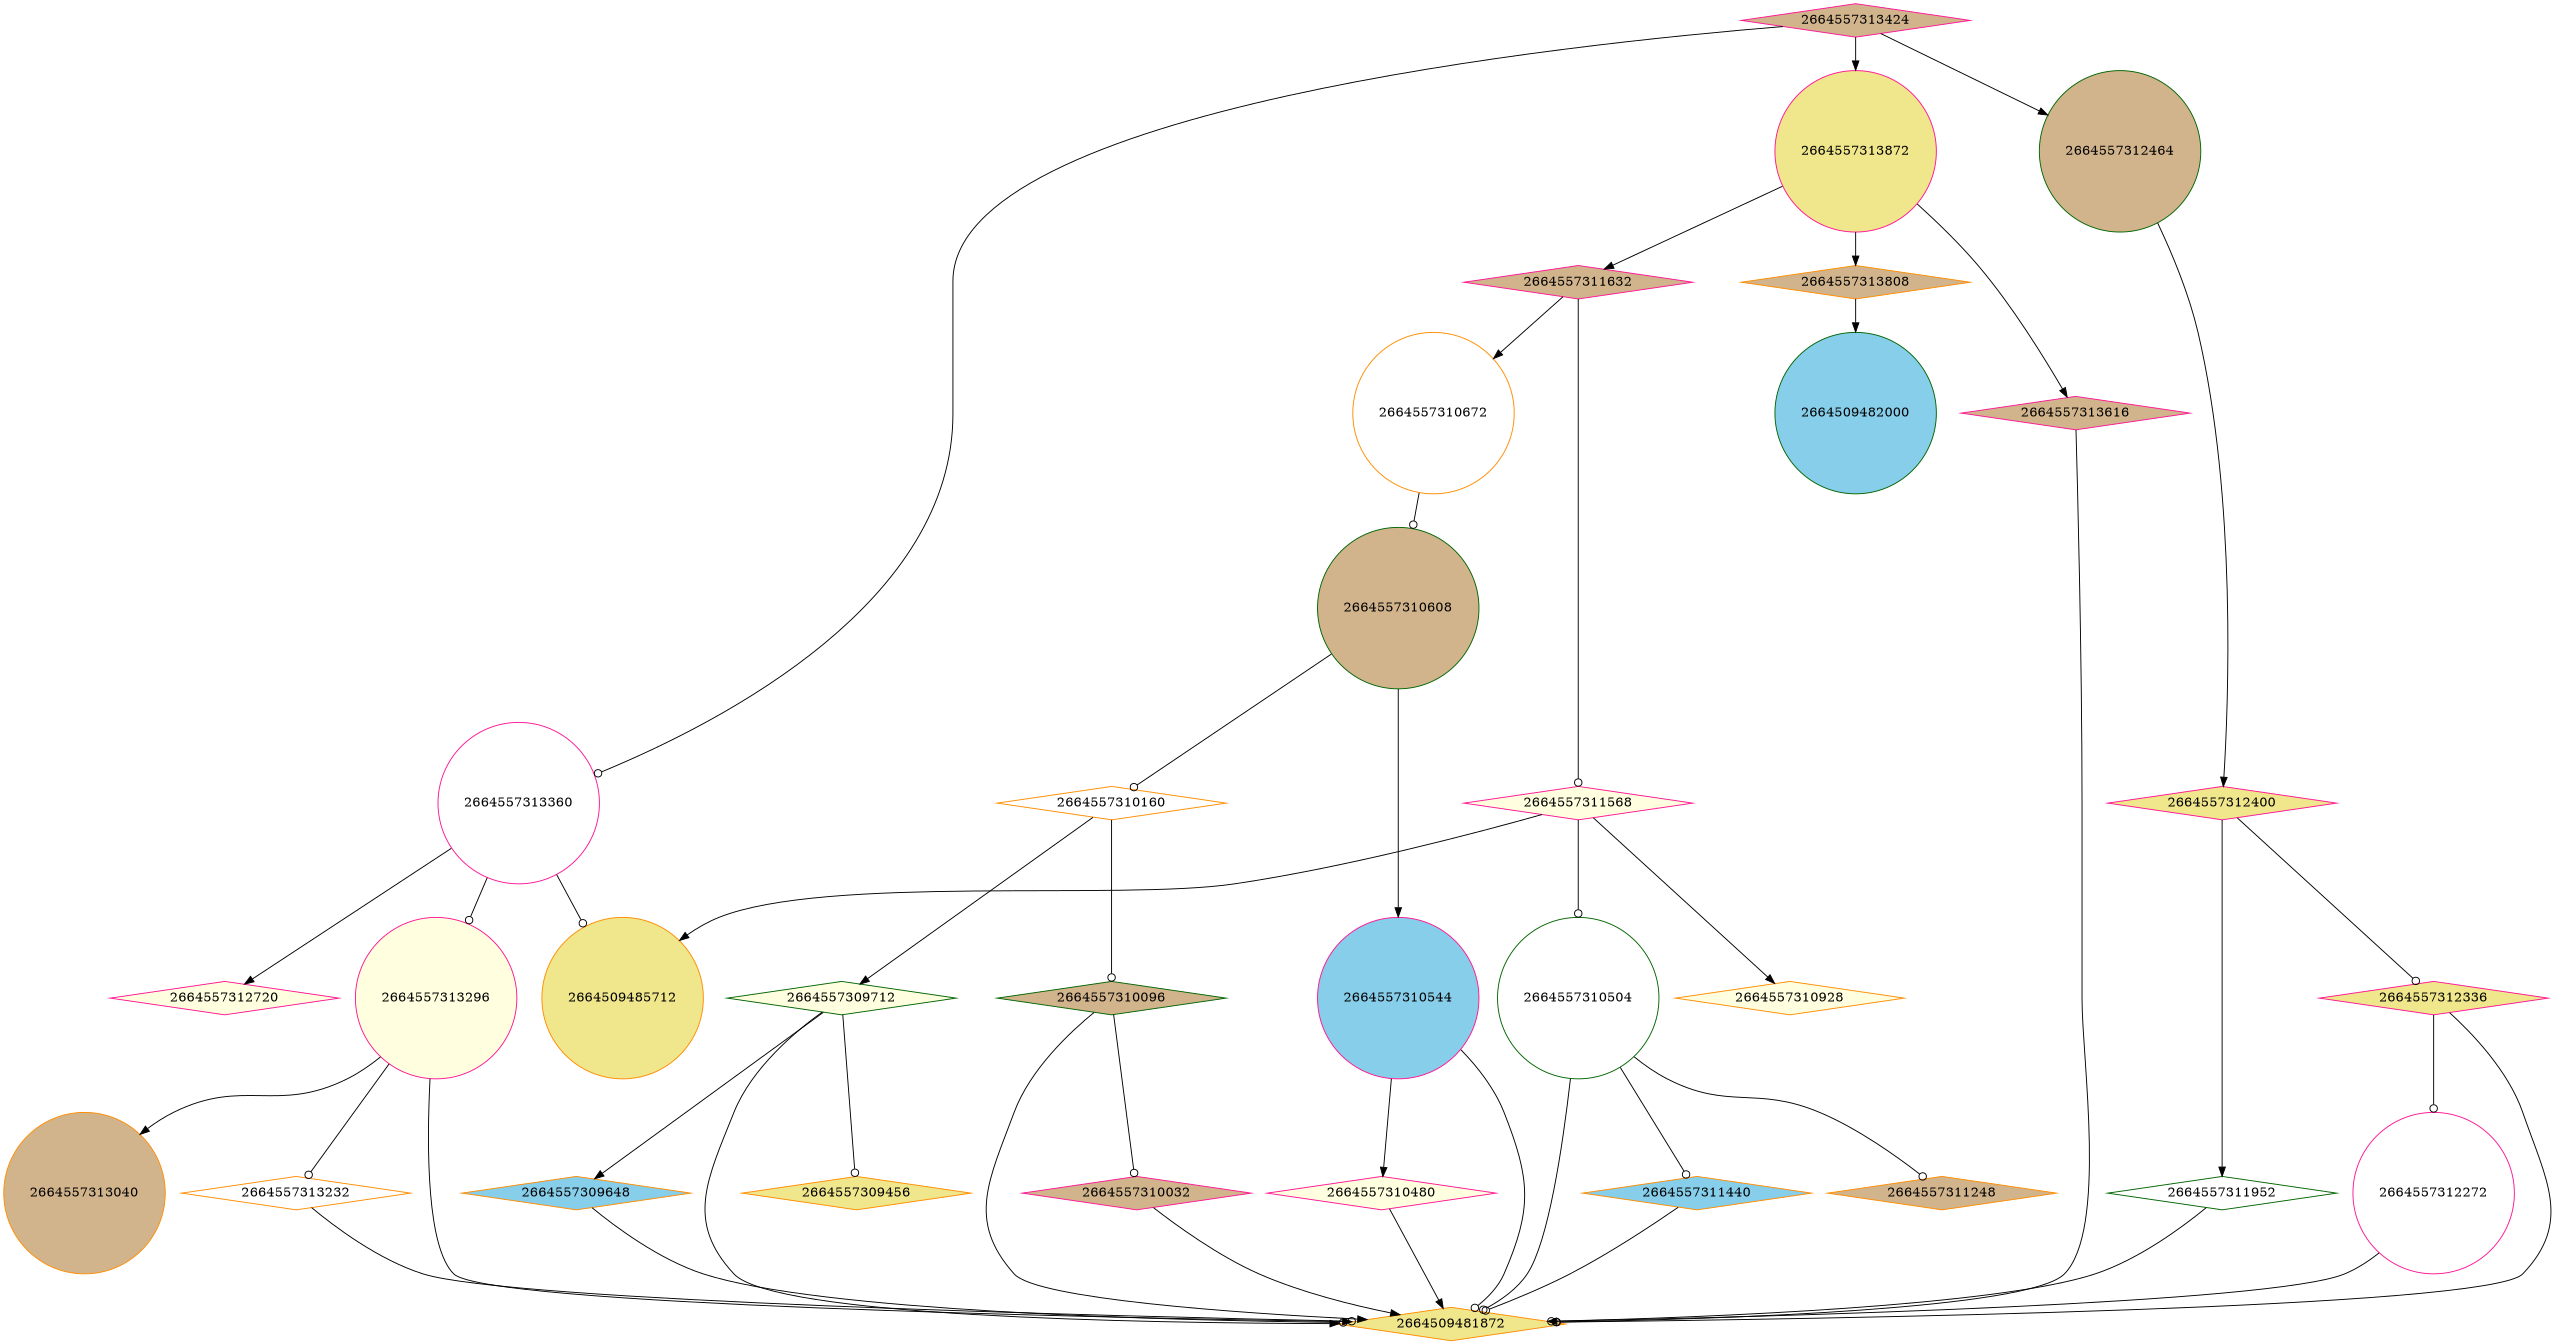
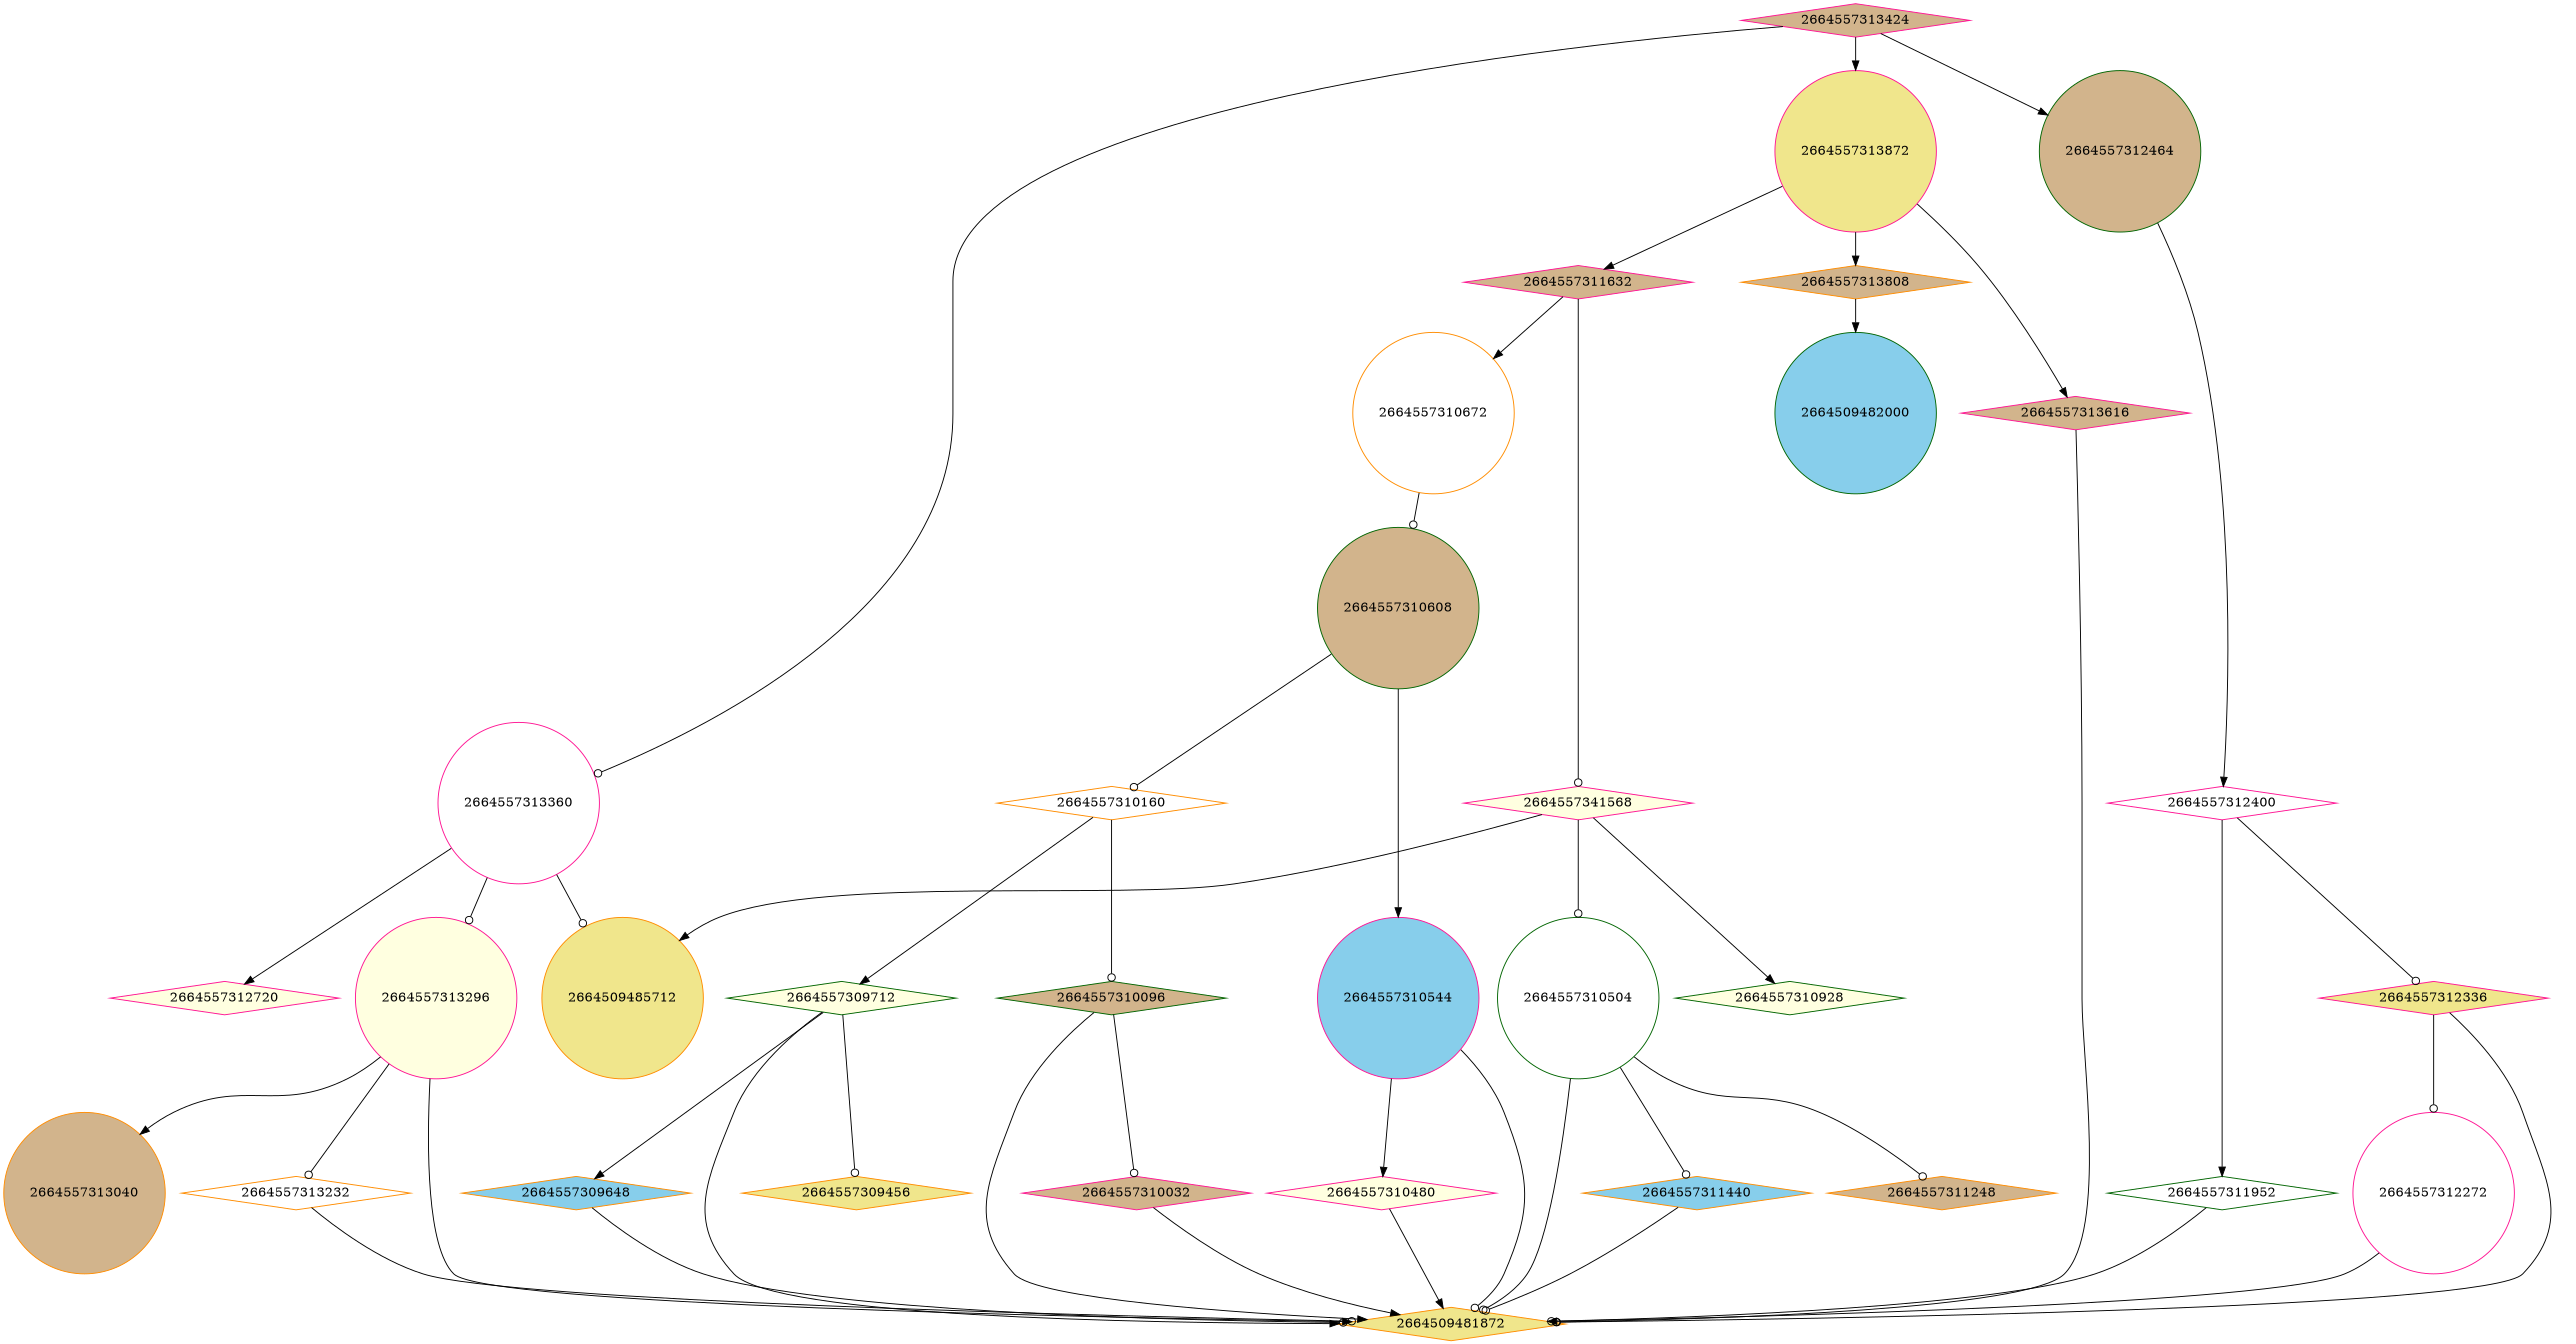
node "2664557311568": label "2664557311568" -> "2664557341568"
node "2664557312400": fillcolor khaki -> white
node "2664557310928": color darkorange -> darkgreen
